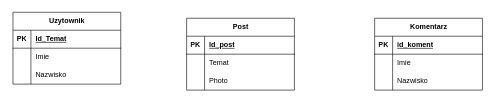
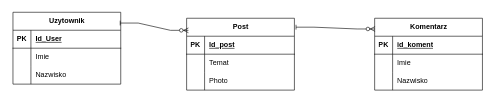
edge "Post" -- "Komentarz": added
edge "Uzytownik" -- "Post": added
node "Id_Temat": label "Id_Temat" -> "Id_User"
